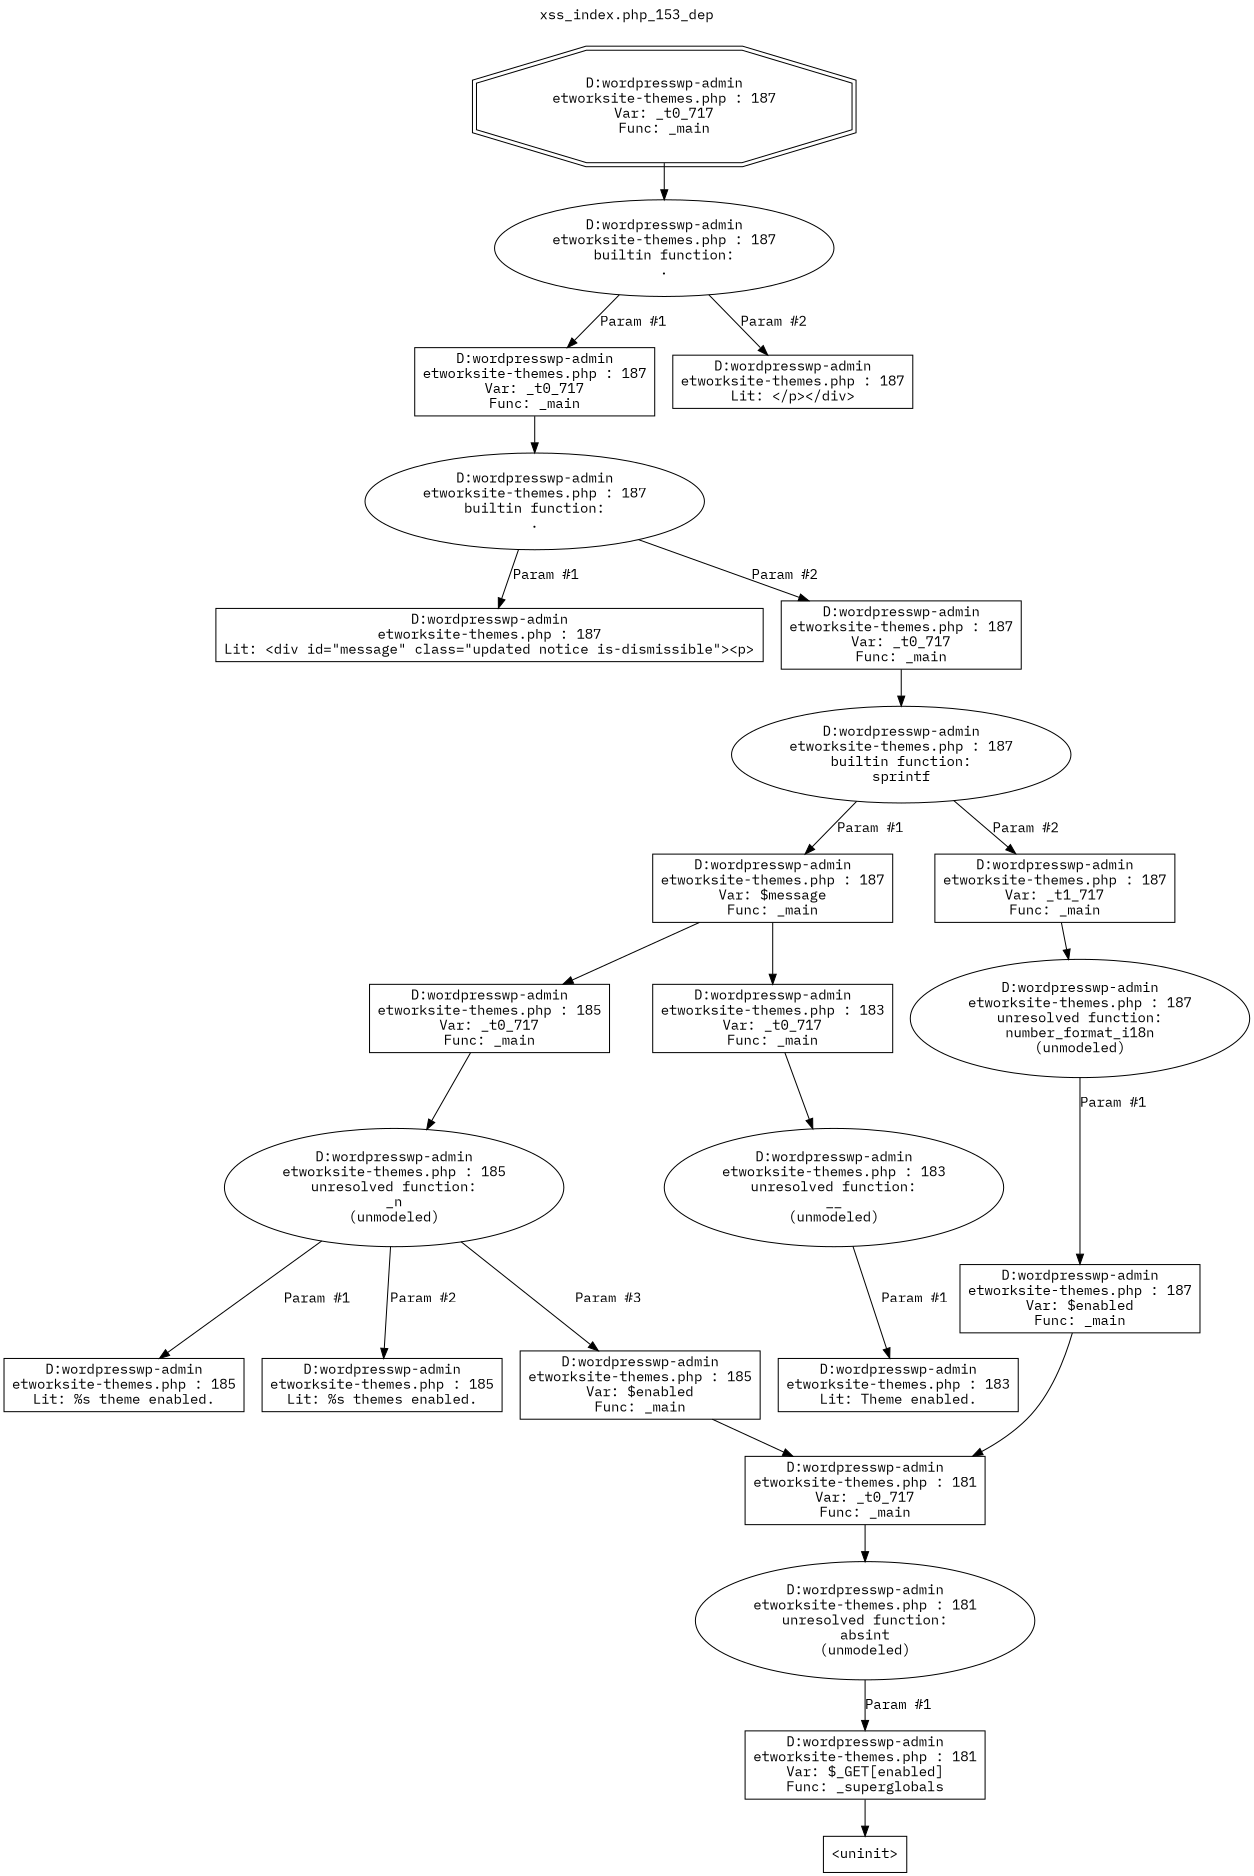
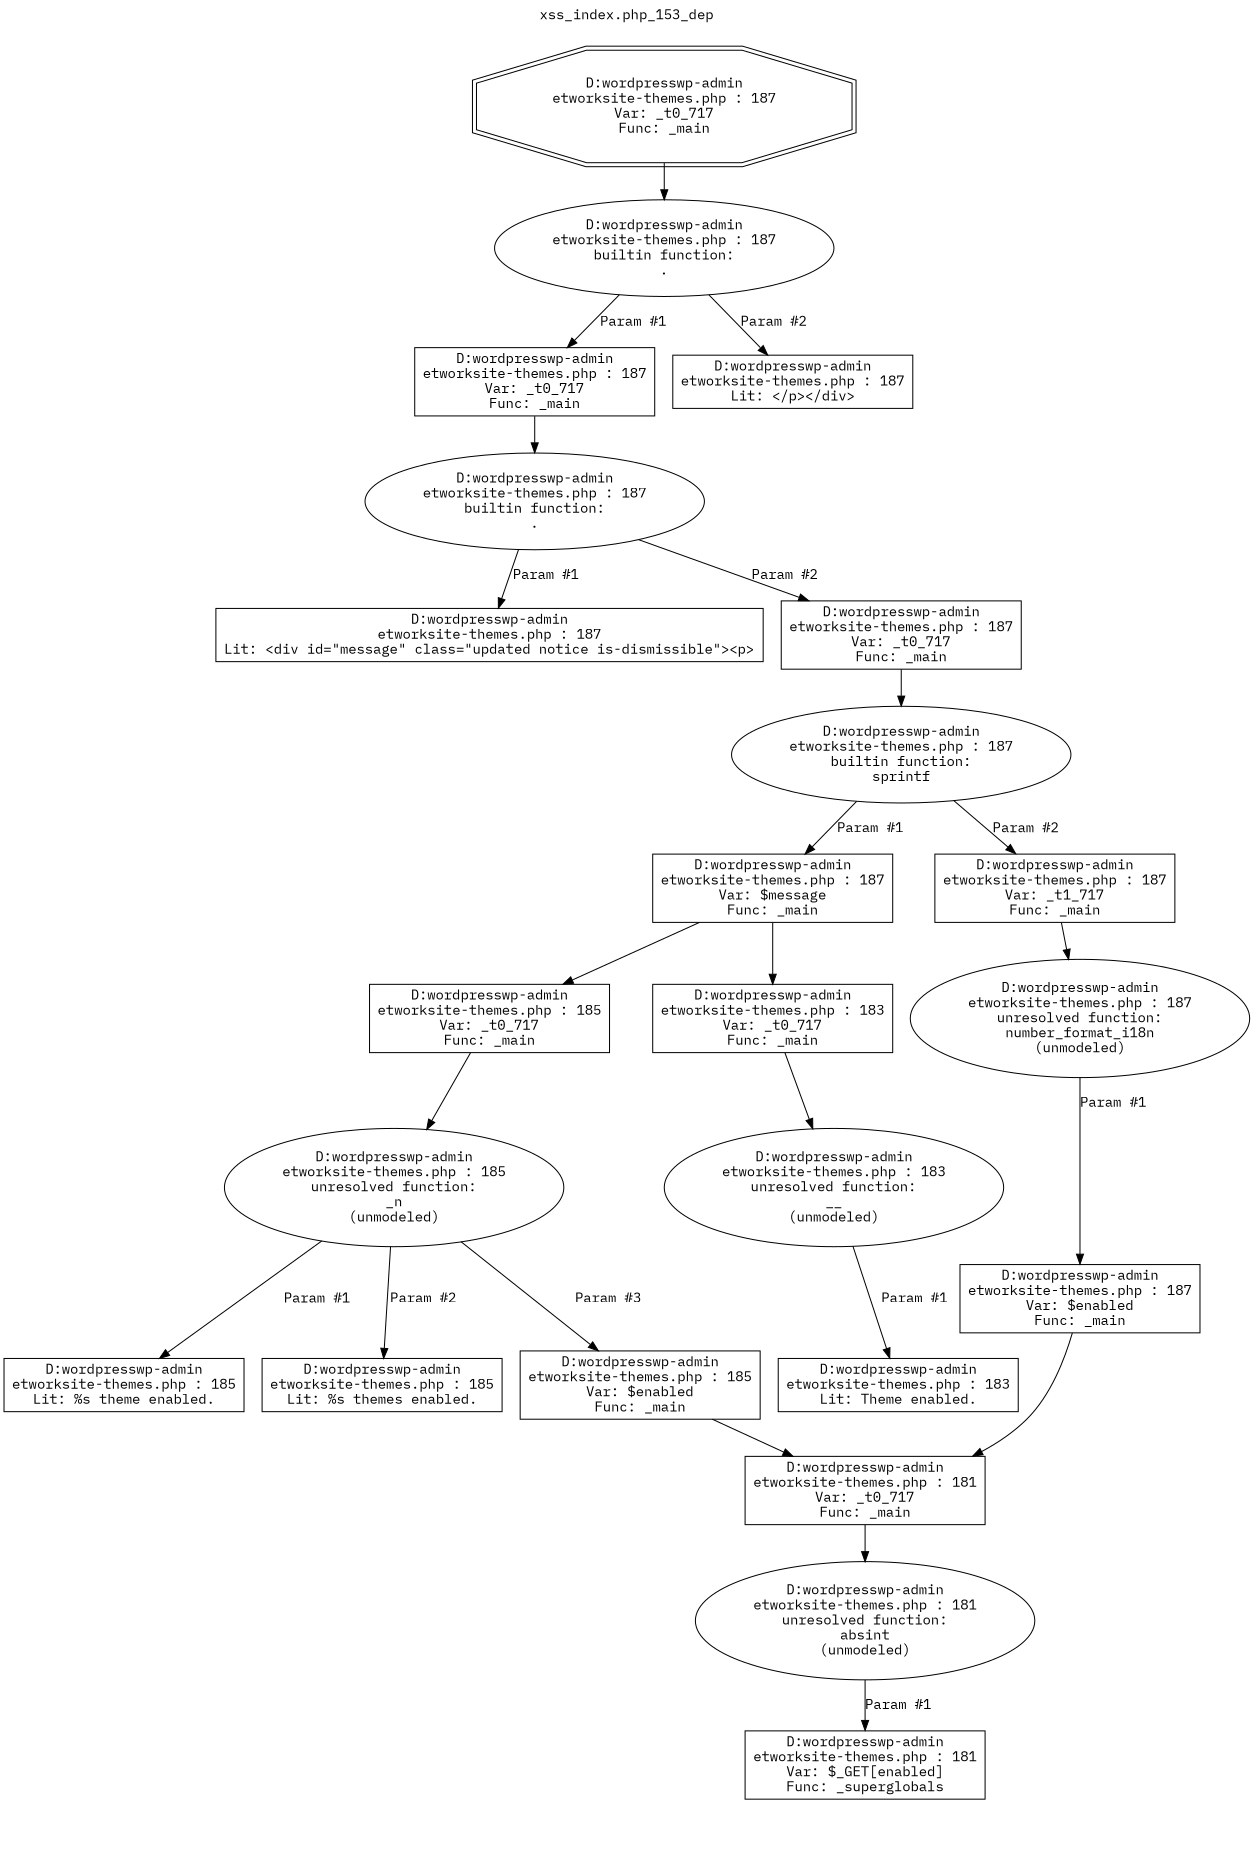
node "<uninit>": removed
